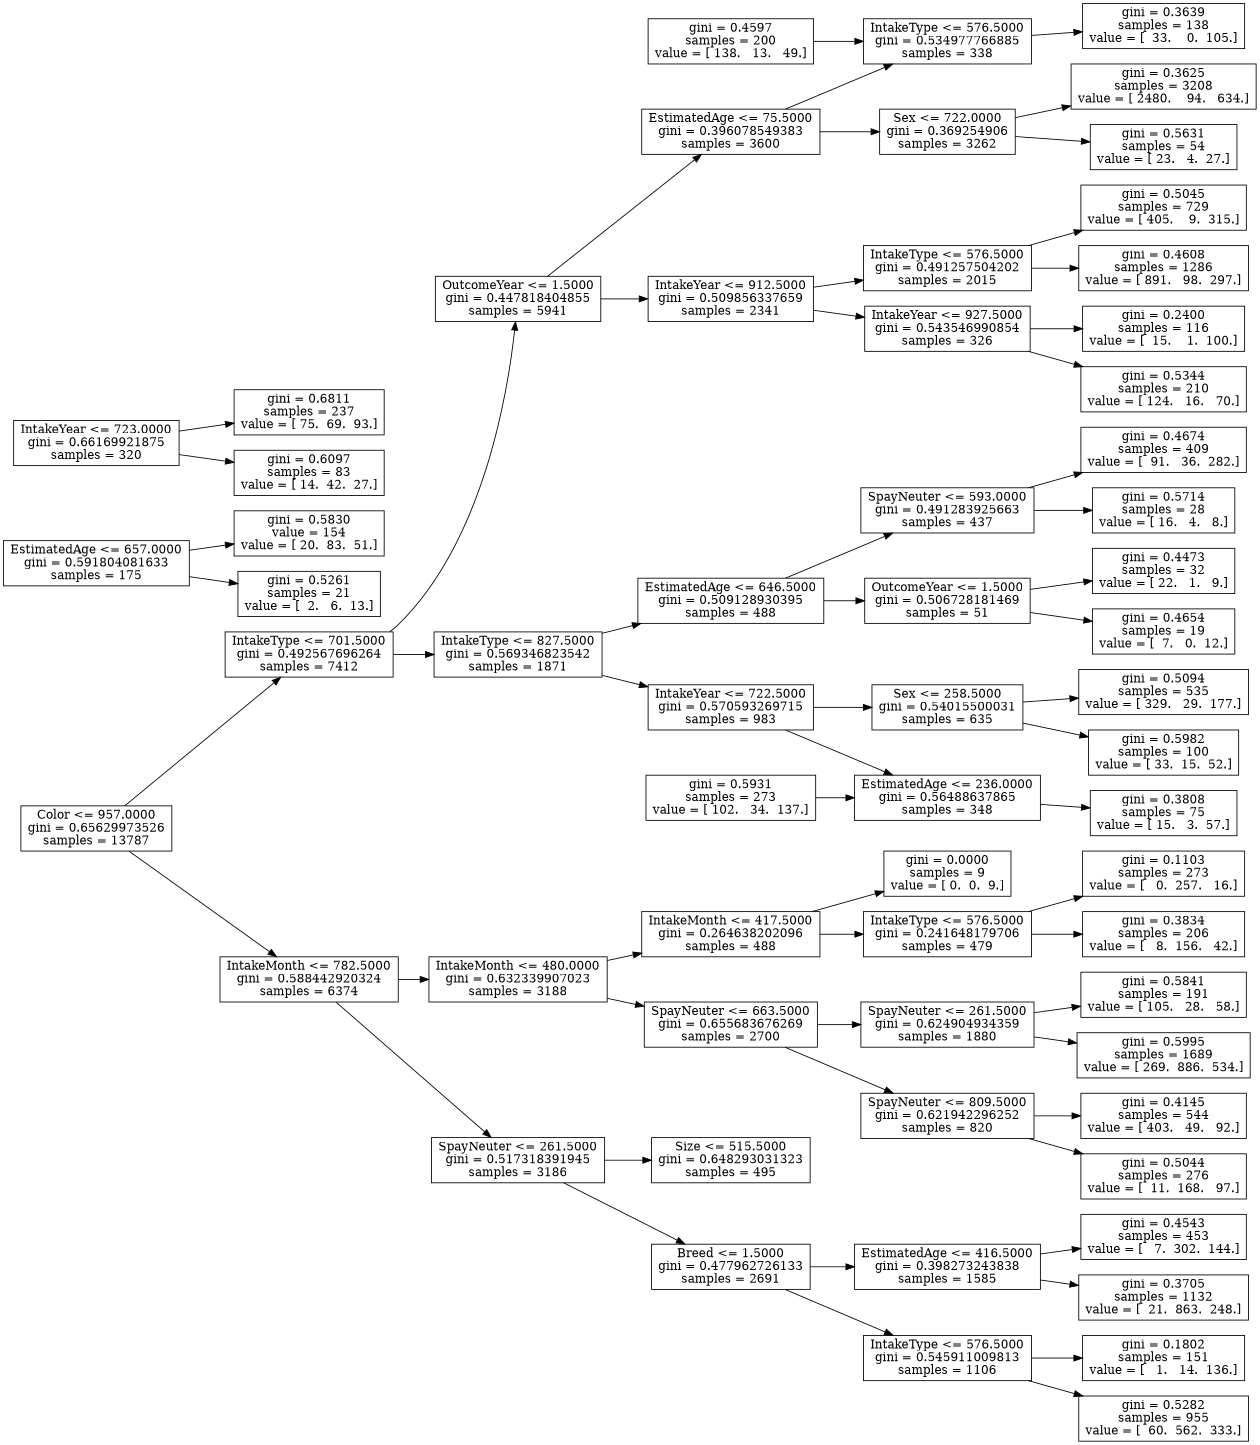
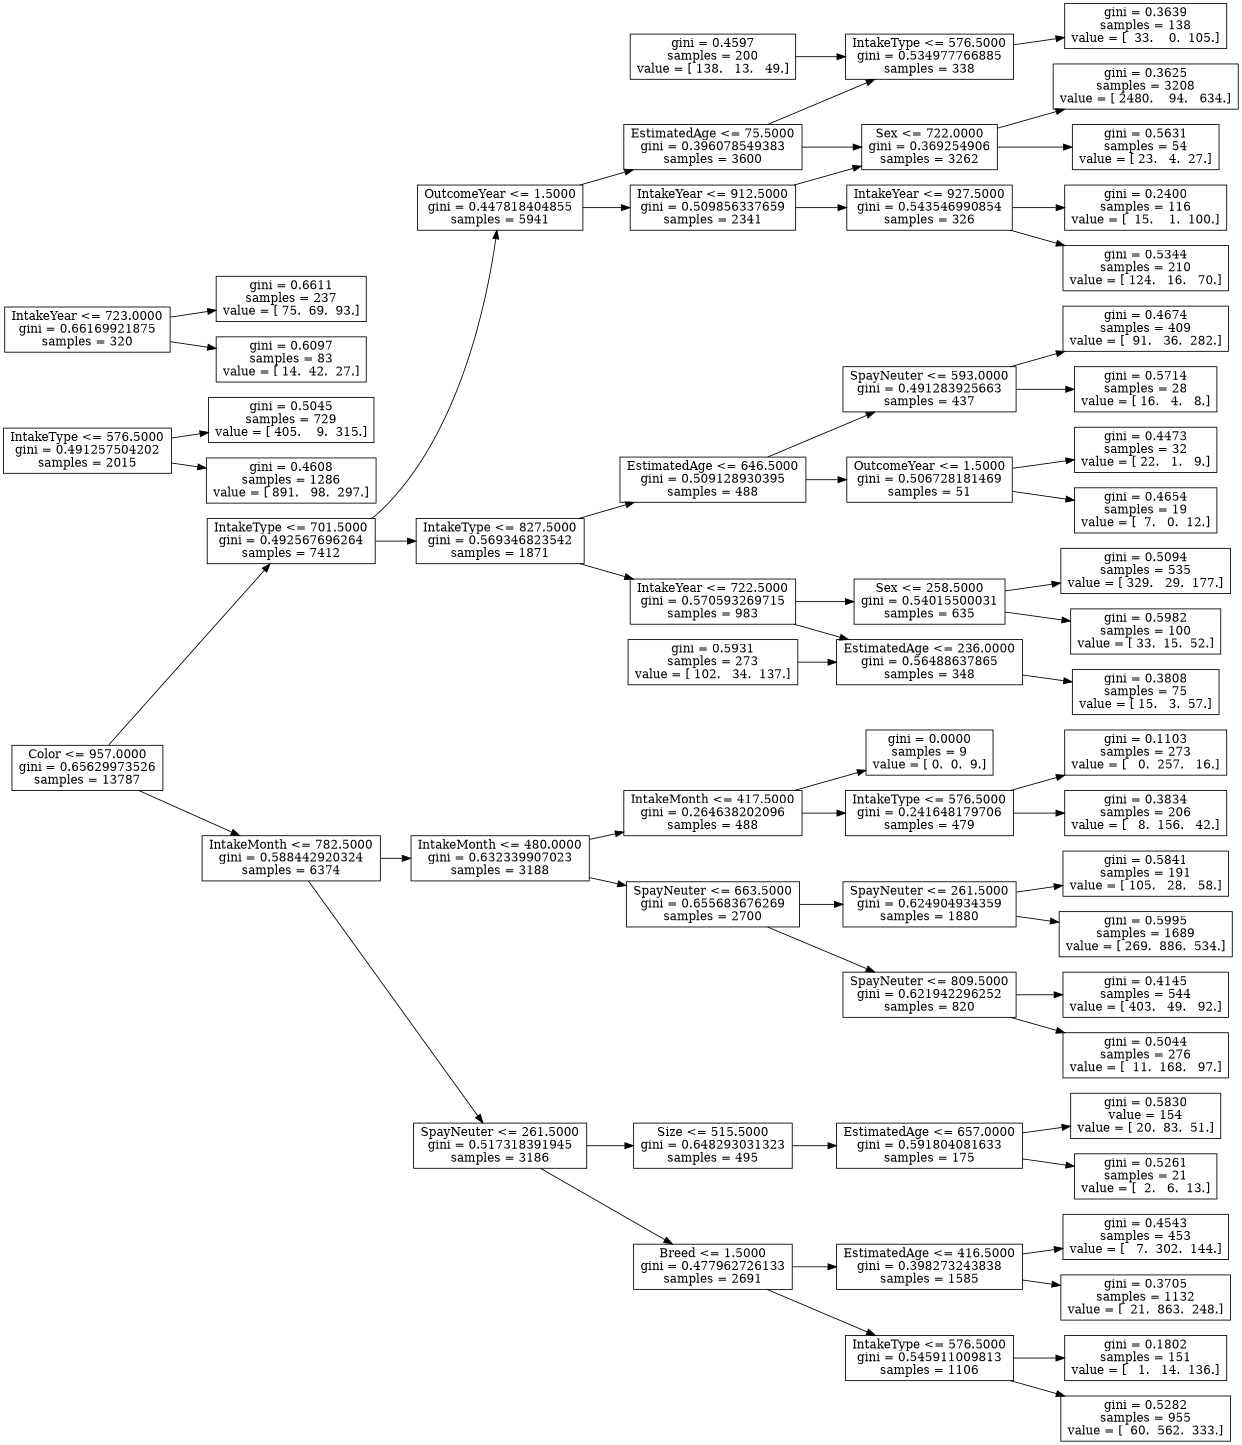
edge "IntakeYear <= 912.5000 gini = 0.509856337659 samples = 2341" -> "IntakeType <= 576.5000 gini = 0.491257504202 samples = 2015": now "IntakeYear <= 912.5000 gini = 0.509856337659 samples = 2341" -> "Sex <= 722.0000 gini = 0.369254906 samples = 3262"
node "gini = 0.6811 samples = 237 value = [ 75.  69.  93.]": label "gini = 0.6811 samples = 237 value = [ 75.  69.  93.]" -> "gini = 0.6611 samples = 237 value = [ 75.  69.  93.]"
edge "Size <= 515.5000 gini = 0.648293031323 samples = 495" -> "EstimatedAge <= 657.0000 gini = 0.591804081633 samples = 175": added
